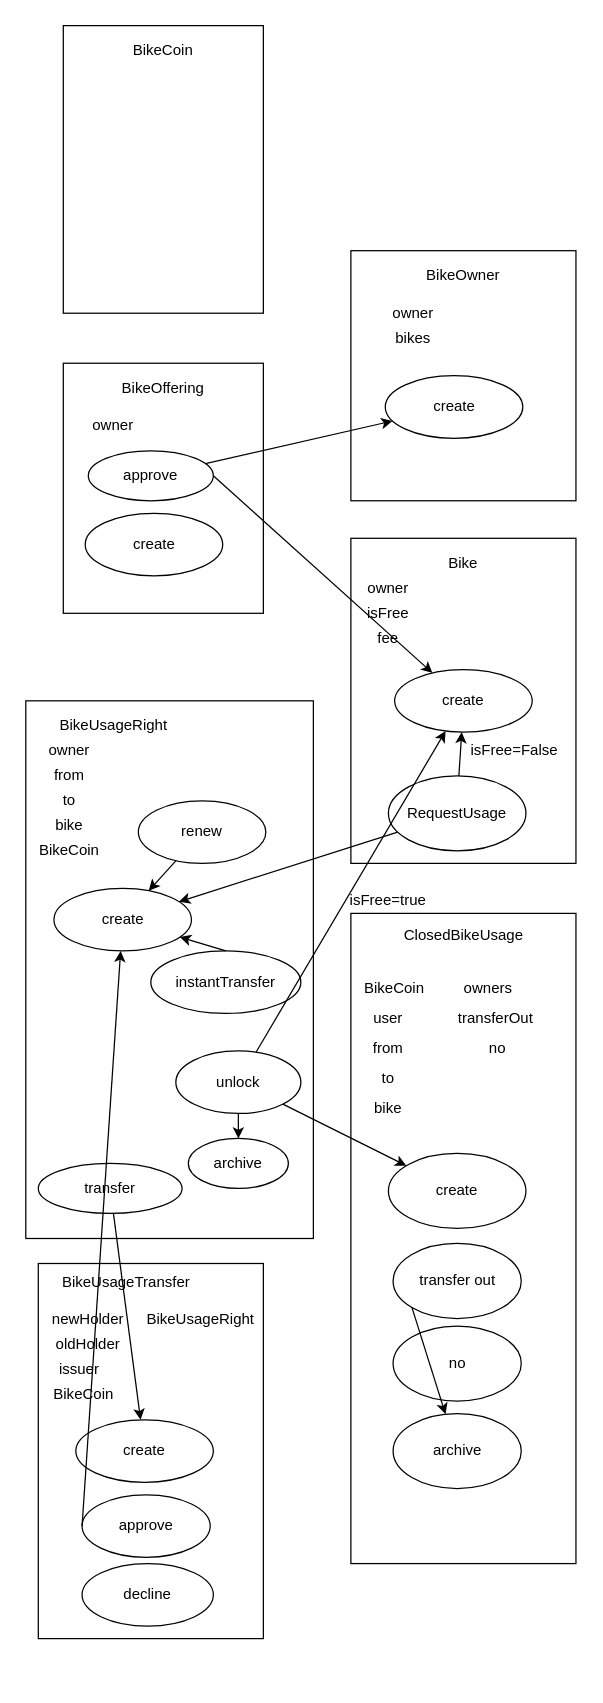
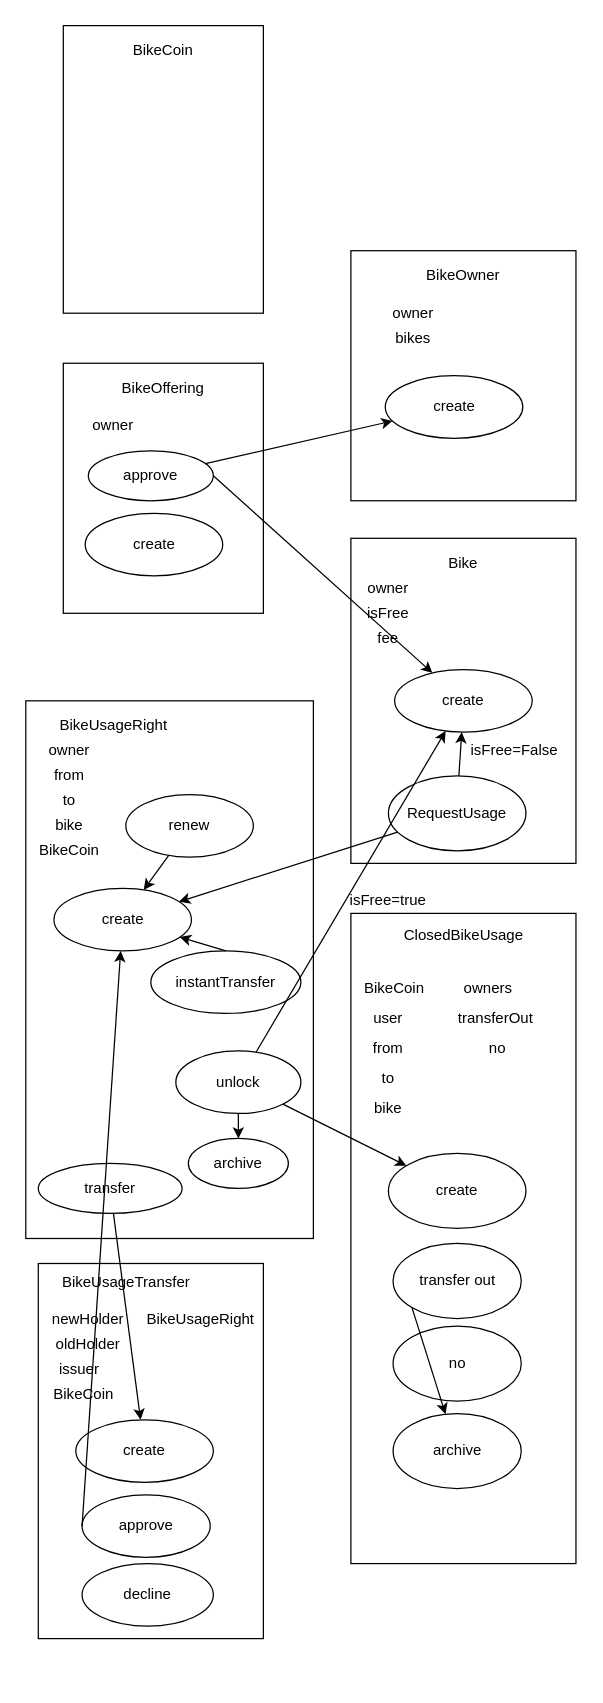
node "renew": moved (202, 832) -> (189, 826)
